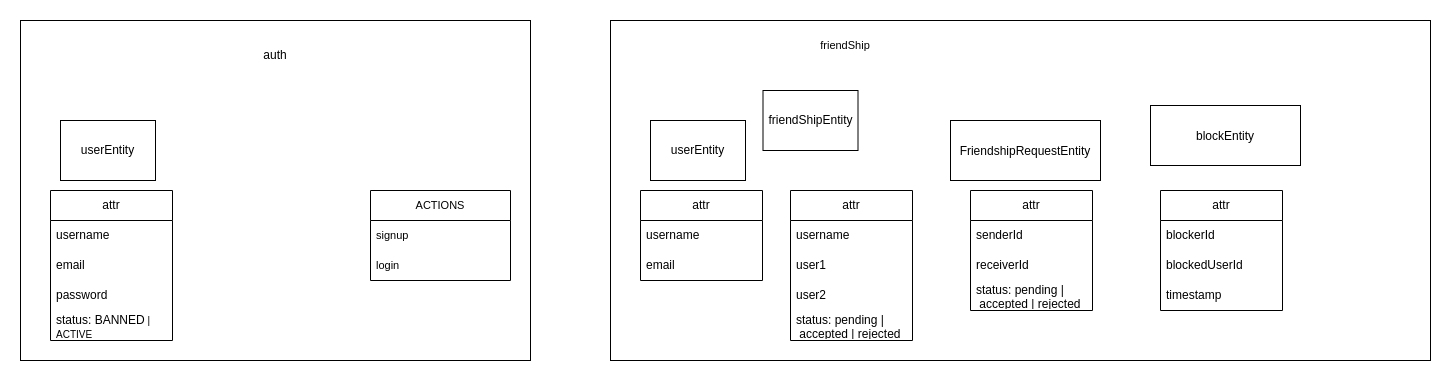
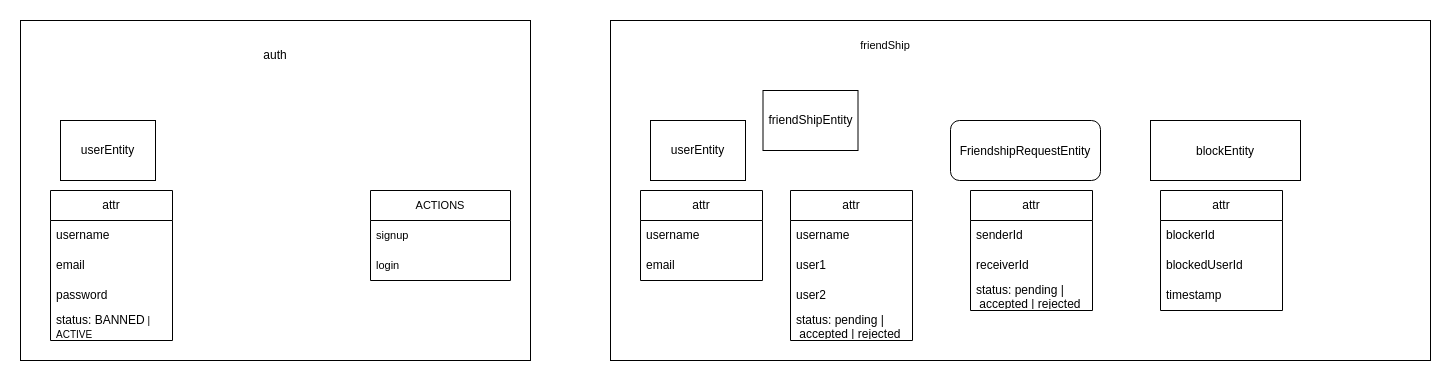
node "friendShip": moved (846, 46) -> (886, 46)
node "blockEntity": moved (1226, 136) -> (1226, 151)
node "FriendshipRequestEntity": shape rectangle -> rounded rectangle
